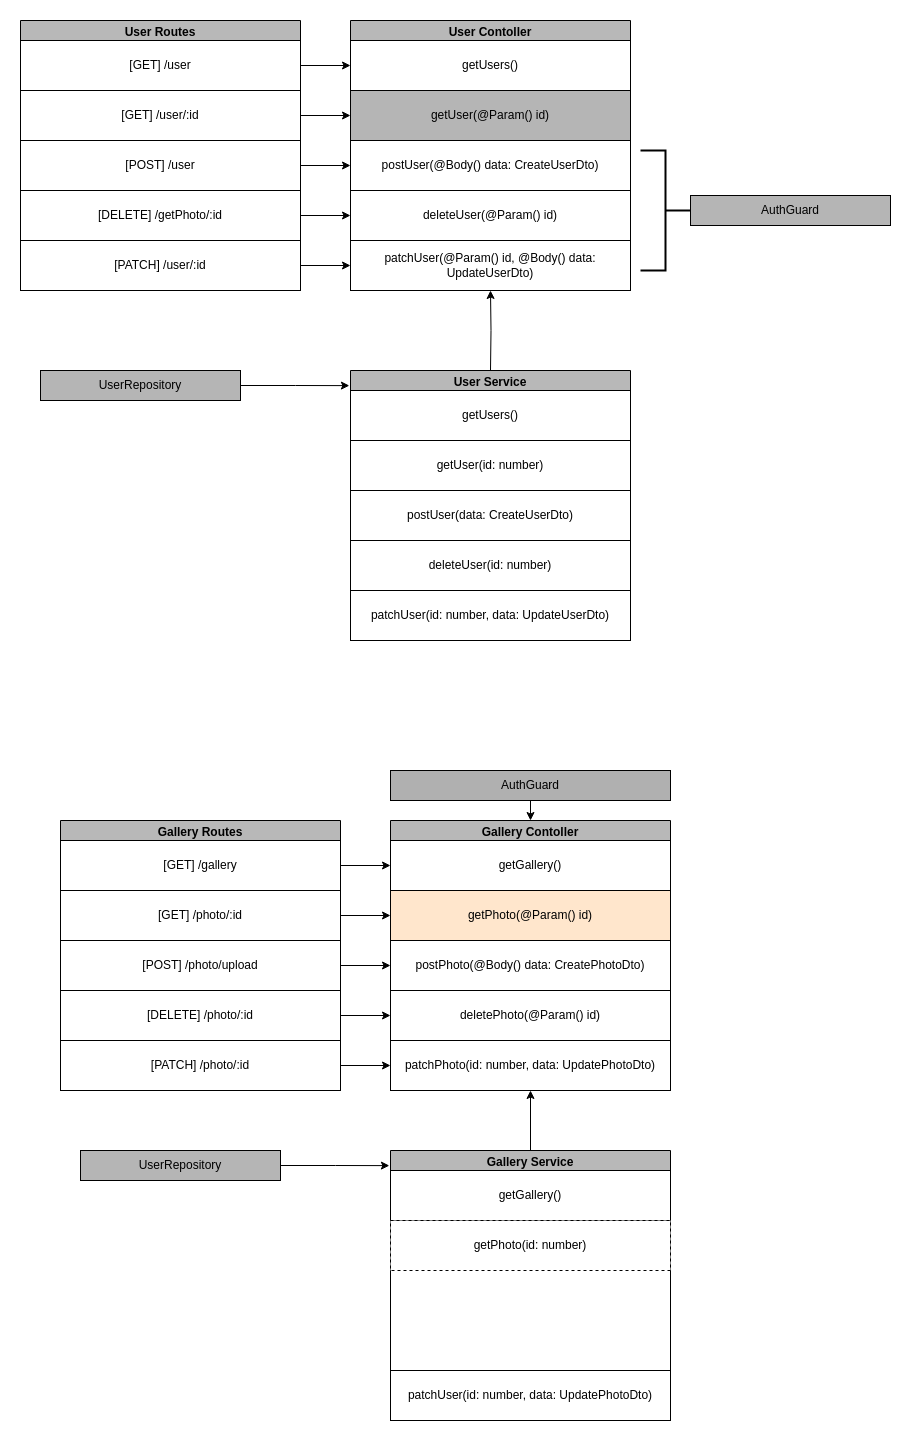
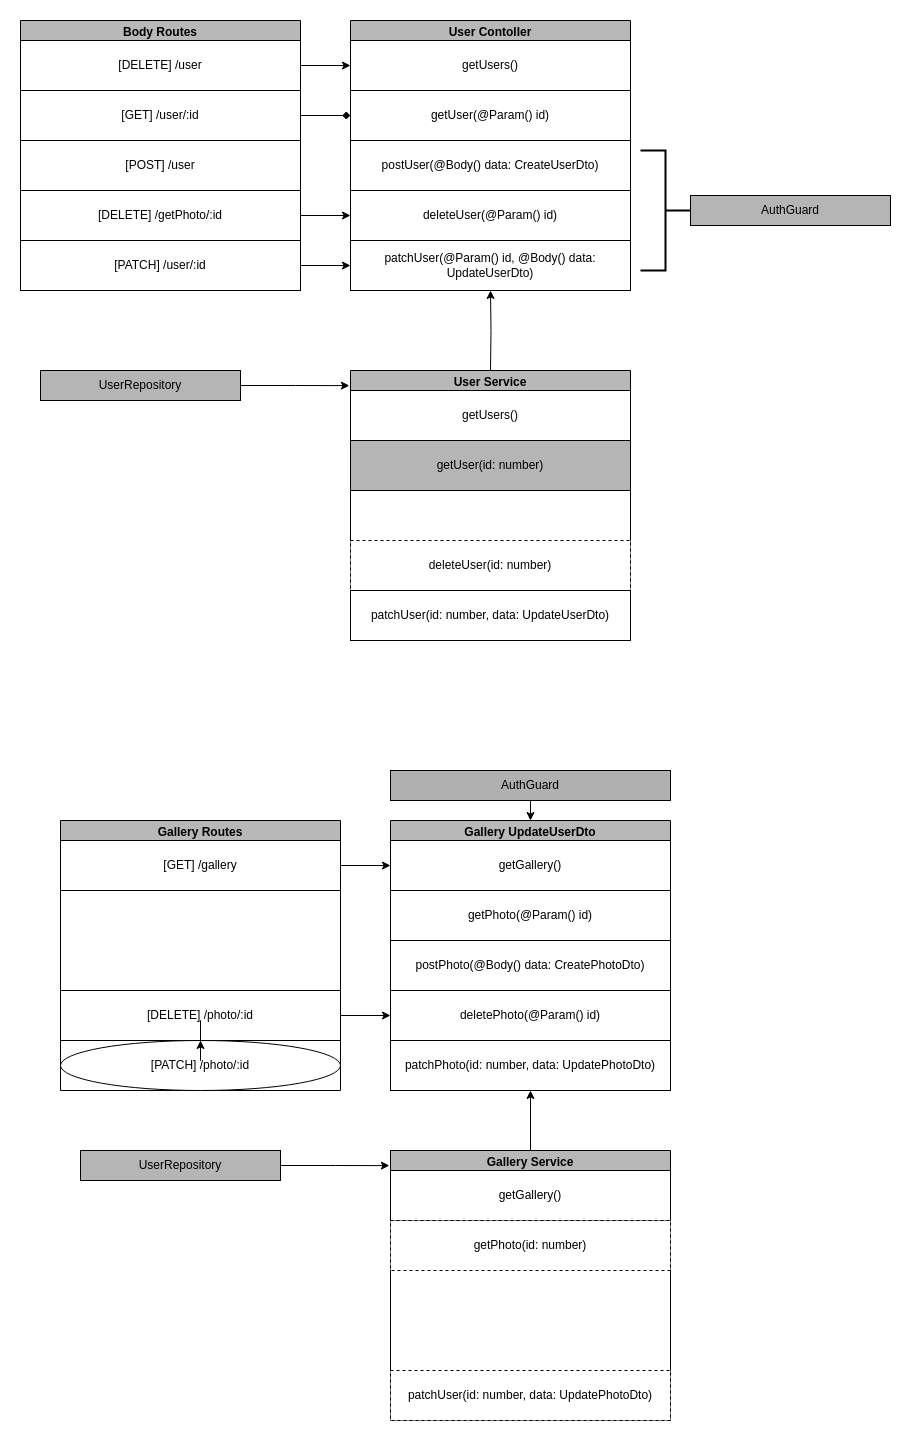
node "User Routes": label "User Routes" -> "Body Routes"
node "[GET] /user": label "[GET] /user" -> "[DELETE] /user"
edge "[GET] /user/:id" -> "getUser(@Param() id)": arrowhead classic -> diamond
node "getUser(@Param() id)": fillcolor #b5b5b5 -> #ffffff
edge "[POST] /user" -> "postUser(@Body() data: CreateUserDto)": removed
node "getUser(id: number)": fillcolor #ffffff -> #b5b5b5
node "postUser(data: CreateUserDto)": removed
node "deleteUser(id: number)": style solid -> dashed
node "Gallery Contoller": label "Gallery Contoller" -> "Gallery UpdateUserDto"
node "[GET] /photo/:id": removed
edge "[GET] /photo/:id" -> "getPhoto(@Param() id)": removed
node "getPhoto(@Param() id)": fillcolor #ffe6cc -> #ffffff
node "[POST] /photo/upload": removed
edge "[POST] /photo/upload" -> "postPhoto(@Body() data: CreatePhotoDto)": removed
node "[PATCH] /photo/:id": shape rectangle -> ellipse
edge "[PATCH] /photo/:id" -> "patchPhoto(id: number, data: UpdatePhotoDto)": now "[PATCH] /photo/:id" -> "[DELETE] /photo/:id"
node "patchUser(id: number, data: UpdatePhotoDto)": style solid -> dashed
